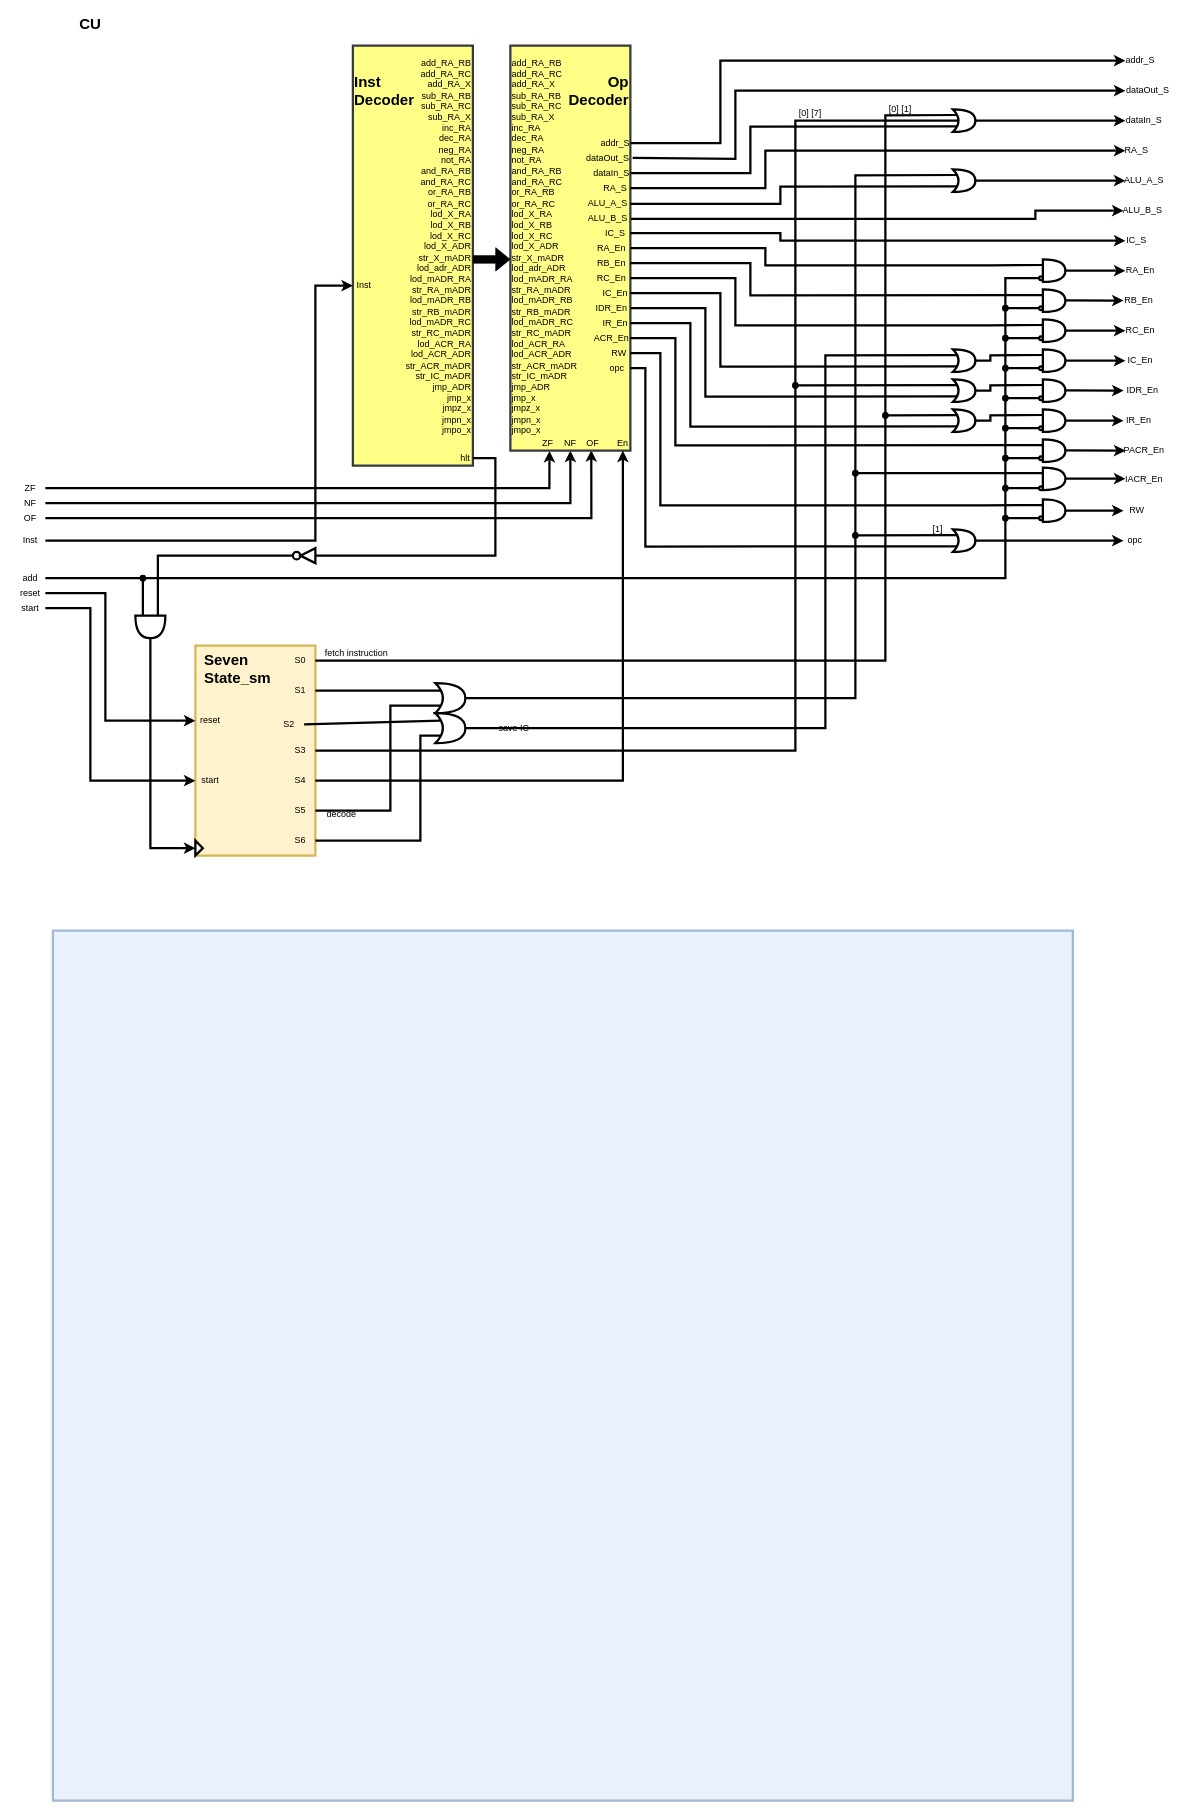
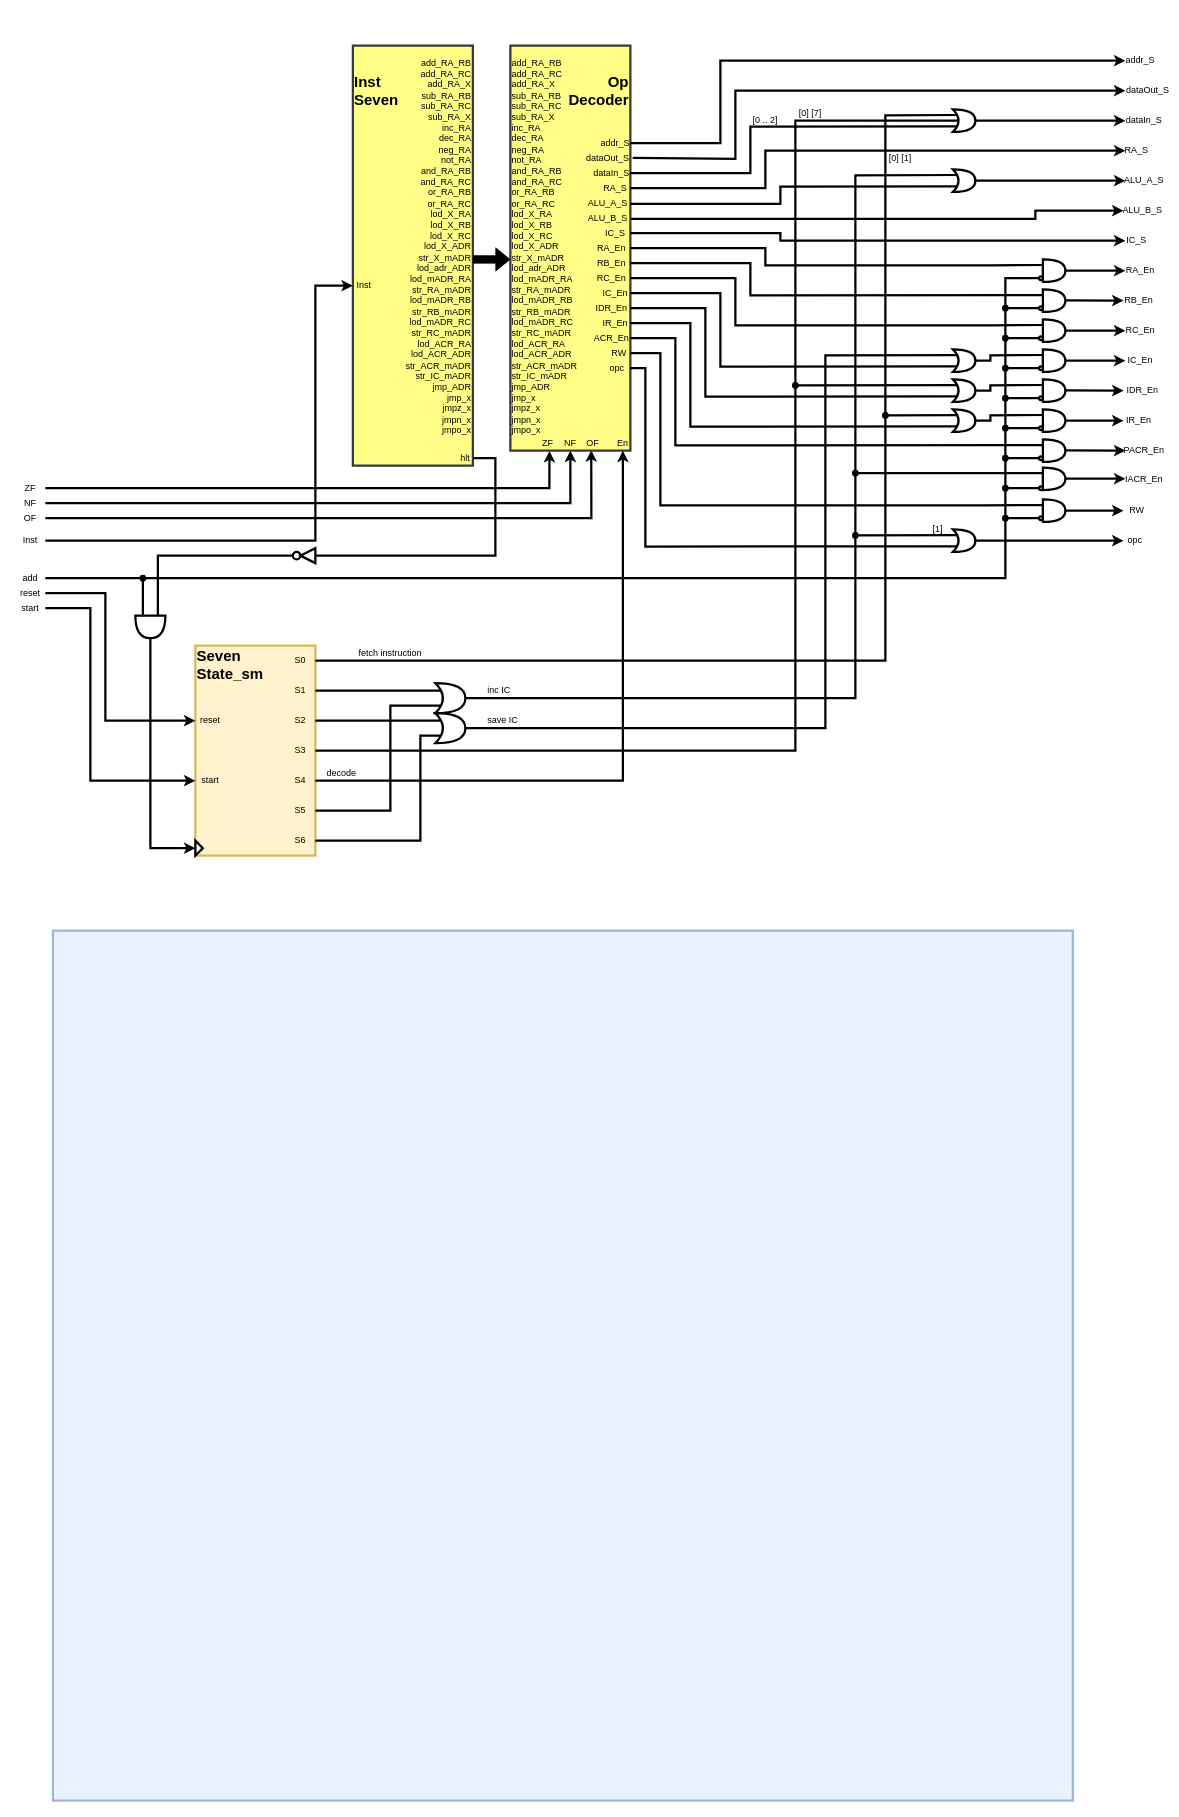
node "CU": removed
node "Inst Decoder": label "Inst Decoder" -> "Inst Seven"
node "[0] [1]": moved (900, 109) -> (900, 158)
node "[0 .. 2]": added
node "fetch instruction": moved (357, 653) -> (390, 653)
node "Seven State_sm": moved (237, 668) -> (229, 664)
node "inc IC": added
node "S2": moved (289, 724) -> (300, 720)
node "save IC": moved (514, 728) -> (503, 720)
node "decode": moved (342, 814) -> (342, 773)
